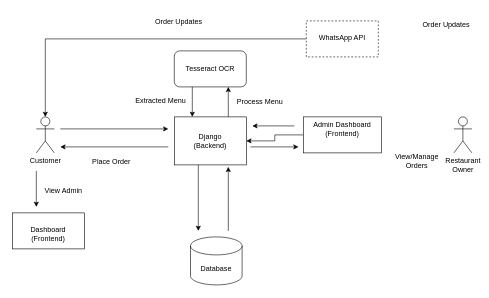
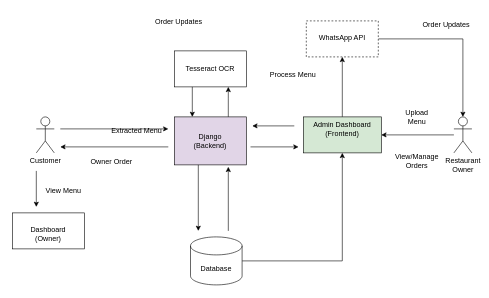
edge "WhatsApp API" -> "Customer": removed
node "Tesseract OCR": shape rounded rectangle -> rectangle
node "Extracted Menu": moved (161, 101) -> (137, 131)
node "Process Menu": moved (261, 102) -> (294, 75)
edge "WhatsApp API" -> "Restaurant Owner": added
node "Upload Menu": added
node "Admin Dashboard (Frontend)": fillcolor #ffffff -> #d5e8d4
edge "Restaurant Owner" -> "Admin Dashboard (Frontend)": added
node "Django (Backend)": fillcolor #ffffff -> #e1d5e7
edge "Admin Dashboard (Frontend)" -> "Django (Backend)": now "Admin Dashboard (Frontend)" -> "WhatsApp API"
edge "Database" -> "Admin Dashboard (Frontend)": added
node "Place Order": label "Place Order" -> "Owner Order"
node "View Admin": label "View Admin" -> "View Menu"
node "Dashboard (Frontend)": label "Dashboard (Frontend)" -> "Dashboard (Owner)"
